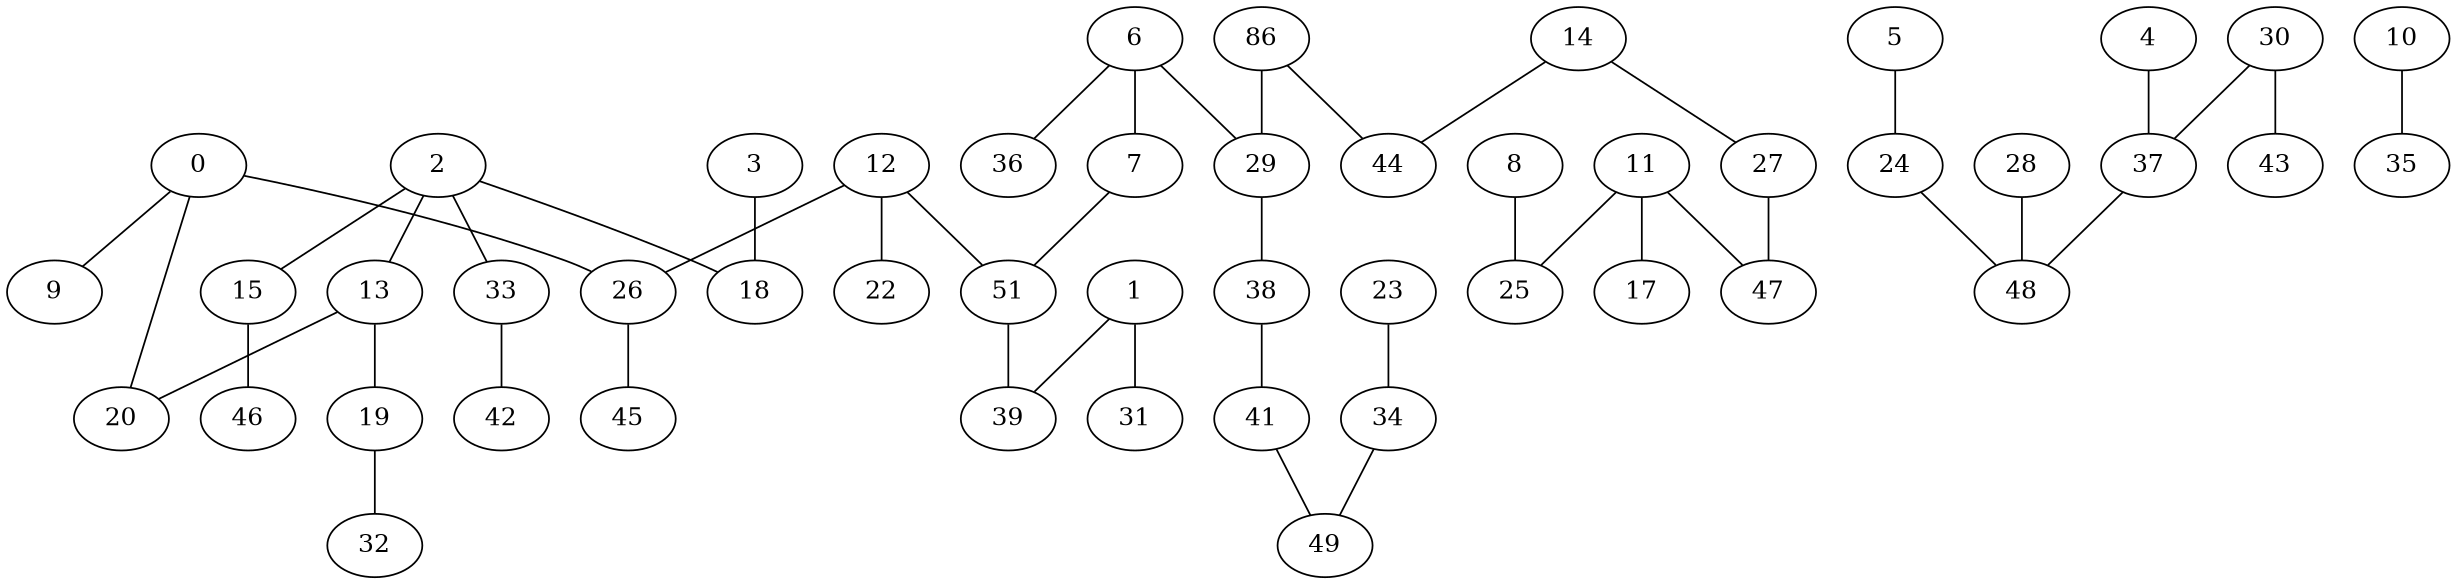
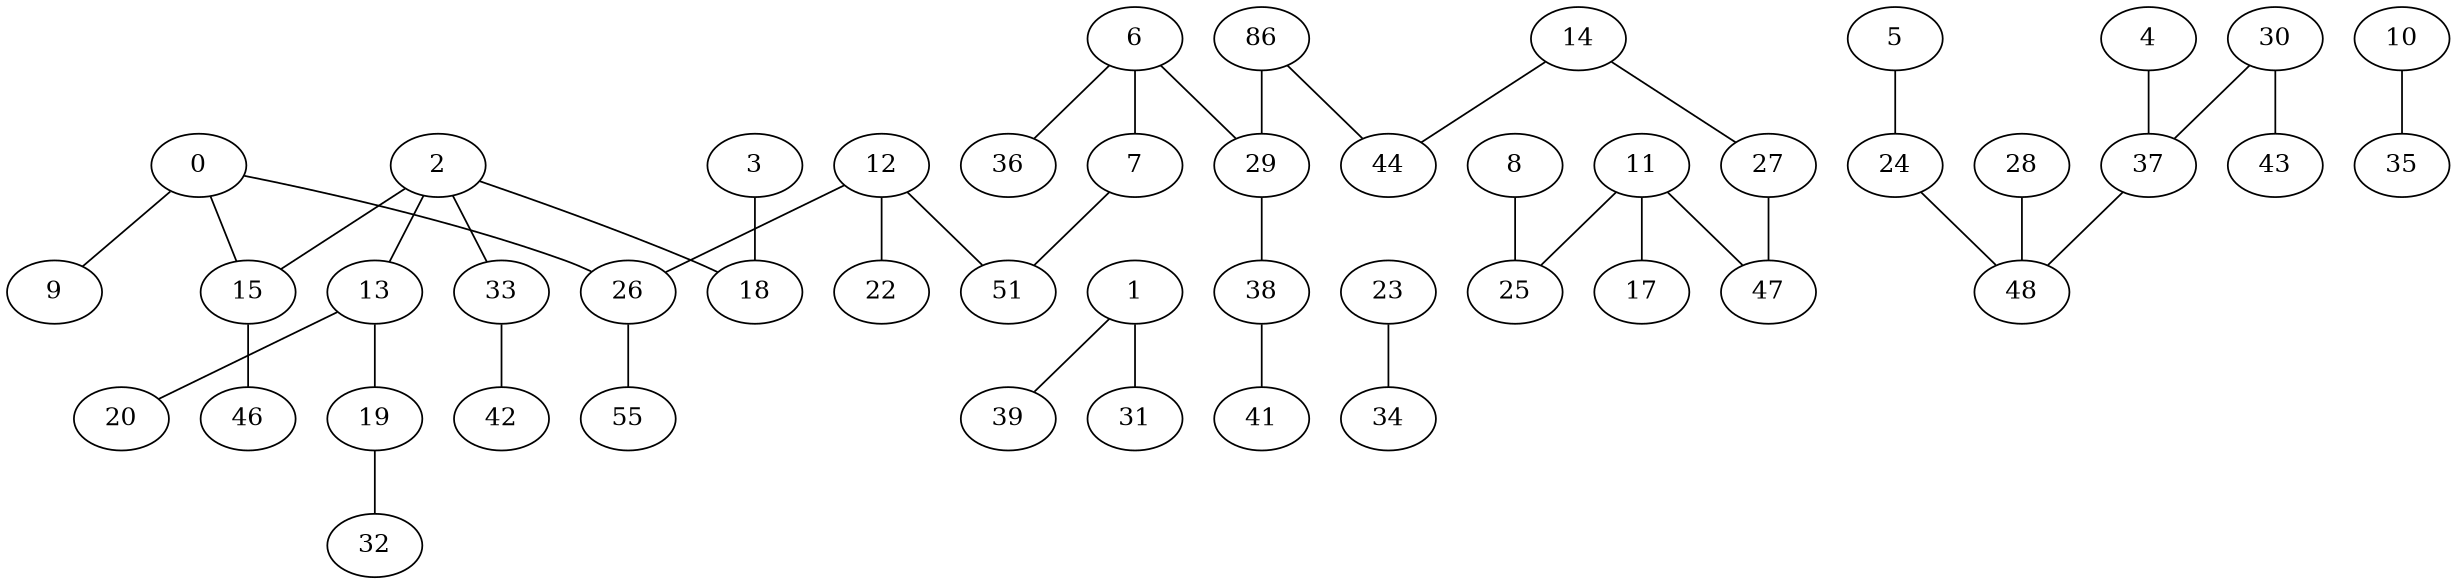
edge "0" -- "20": now "0" -- "15"
edge "51" -- "39": removed
node "45": label "45" -> "55"
node "49": removed
